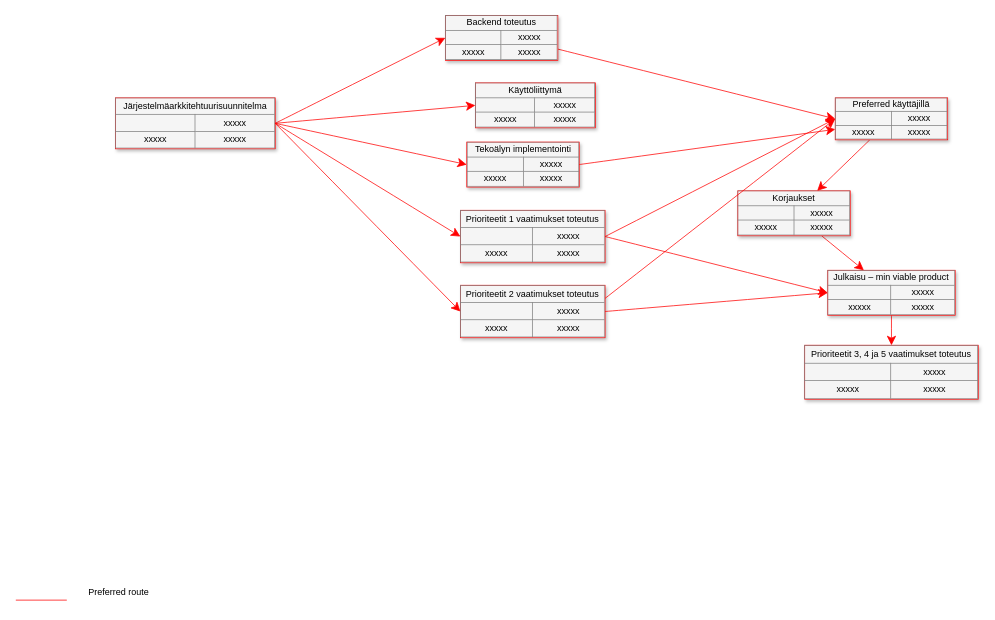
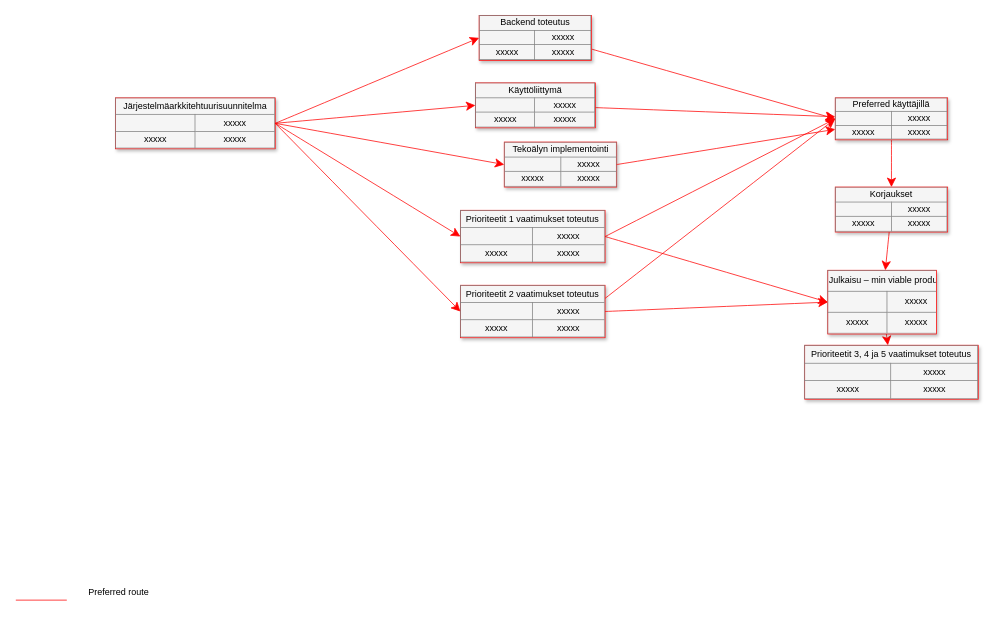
node "Backend toteutus xxxxx xxxxx xxxxx": moved (501, 38) -> (535, 38)
edge "Käyttöliittymä xxxxx xxxxx xxxxx" -> "Preferred käyttäjillä xxxxx xxxxx xxxxx": added
node "Tekoälyn implementointi xxxxx xxxxx xxxxx": moved (523, 165) -> (560, 165)
node "Korjaukset xxxxx xxxxx xxxxx": moved (794, 213) -> (891, 210)
node "Julkaisu – min viable product xxxxx xxxxx xxxxx": size 128x45 -> 109x64
